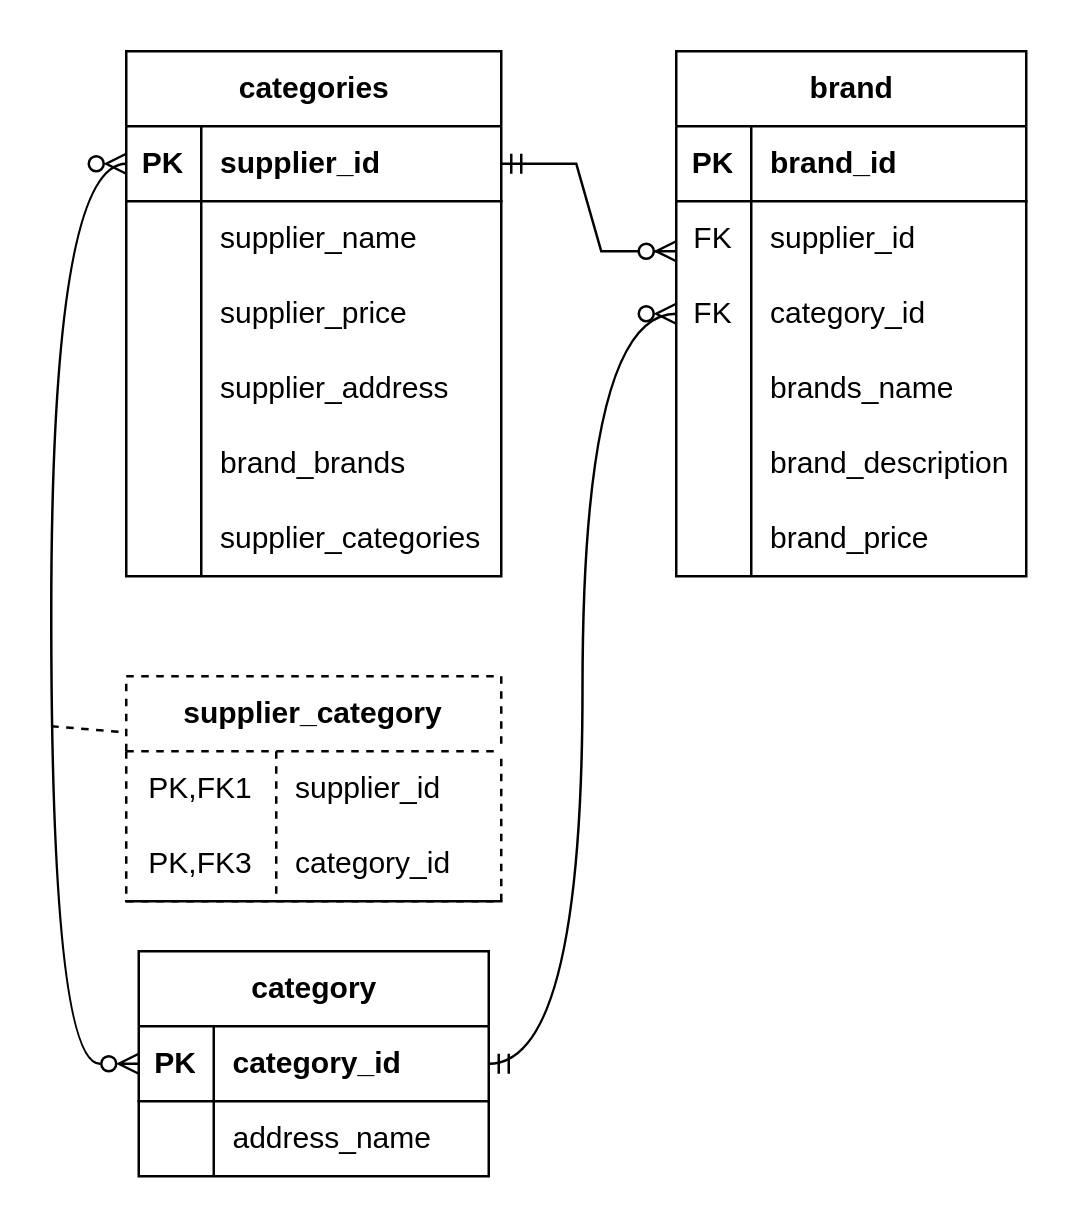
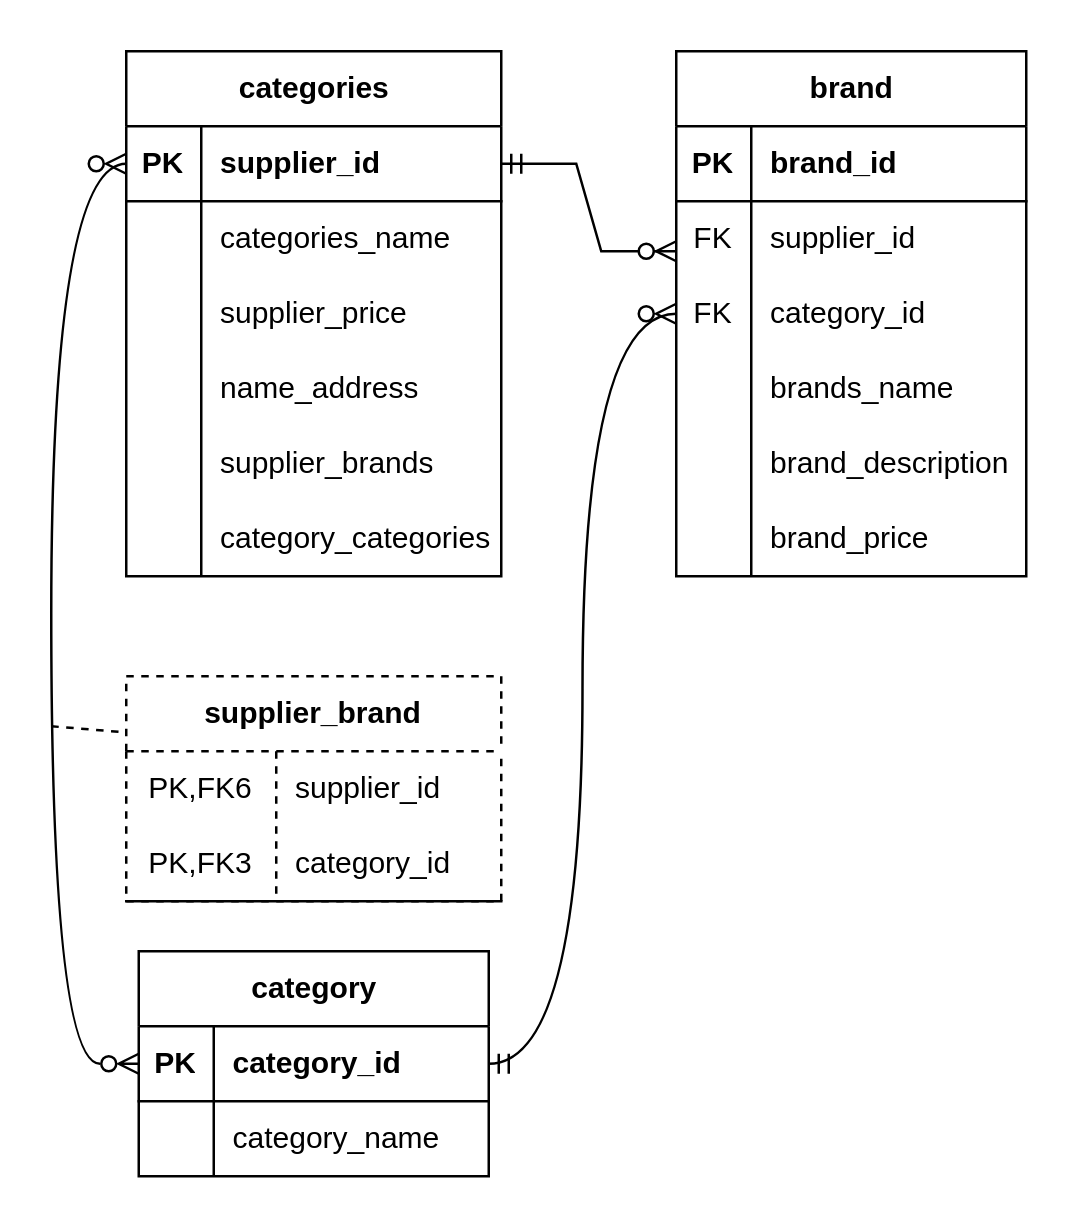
node "supplier_name": label "supplier_name" -> "categories_name"
node "supplier_address": label "supplier_address" -> "name_address"
node "brand_brands": label "brand_brands" -> "supplier_brands"
node "supplier_categories": label "supplier_categories" -> "category_categories"
node "supplier_category": label "supplier_category" -> "supplier_brand"
node "PK,FK1": label "PK,FK1" -> "PK,FK6"
node "address_name": label "address_name" -> "category_name"
